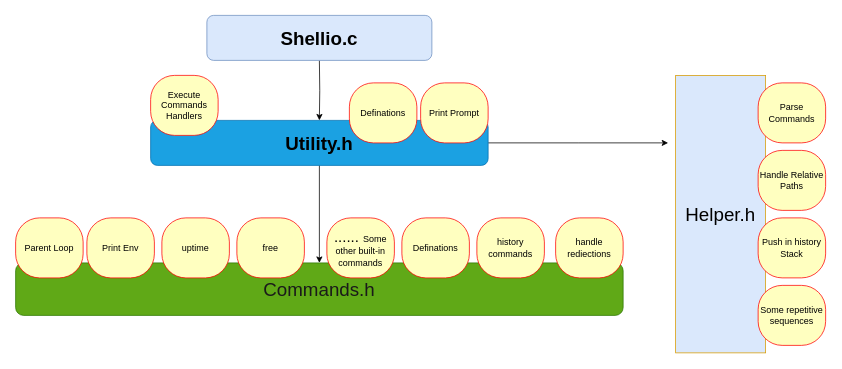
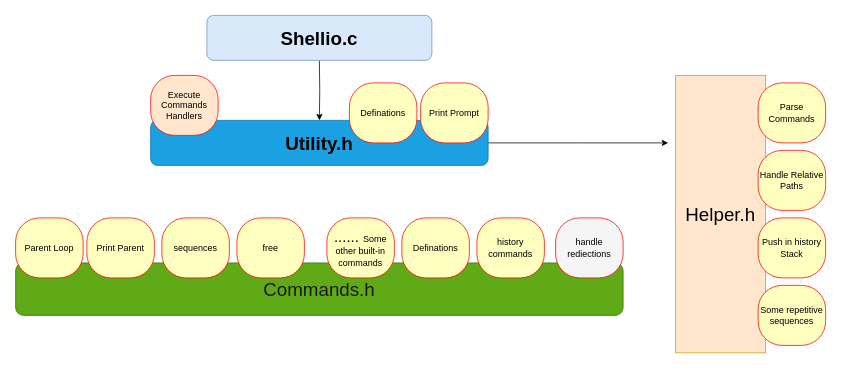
node "Execute Commands Handlers": fillcolor #ffffc0 -> #ffe6cc
edge "Utility.h" -> "Commands.h": removed
node "Helper.h": fillcolor #dae8fc -> #ffe6cc
node "Print Env": label "Print Env" -> "Print Parent"
node "uptime": label "uptime" -> "sequences"
node "handle rediections": fillcolor #ffffc0 -> #f5f5f5
